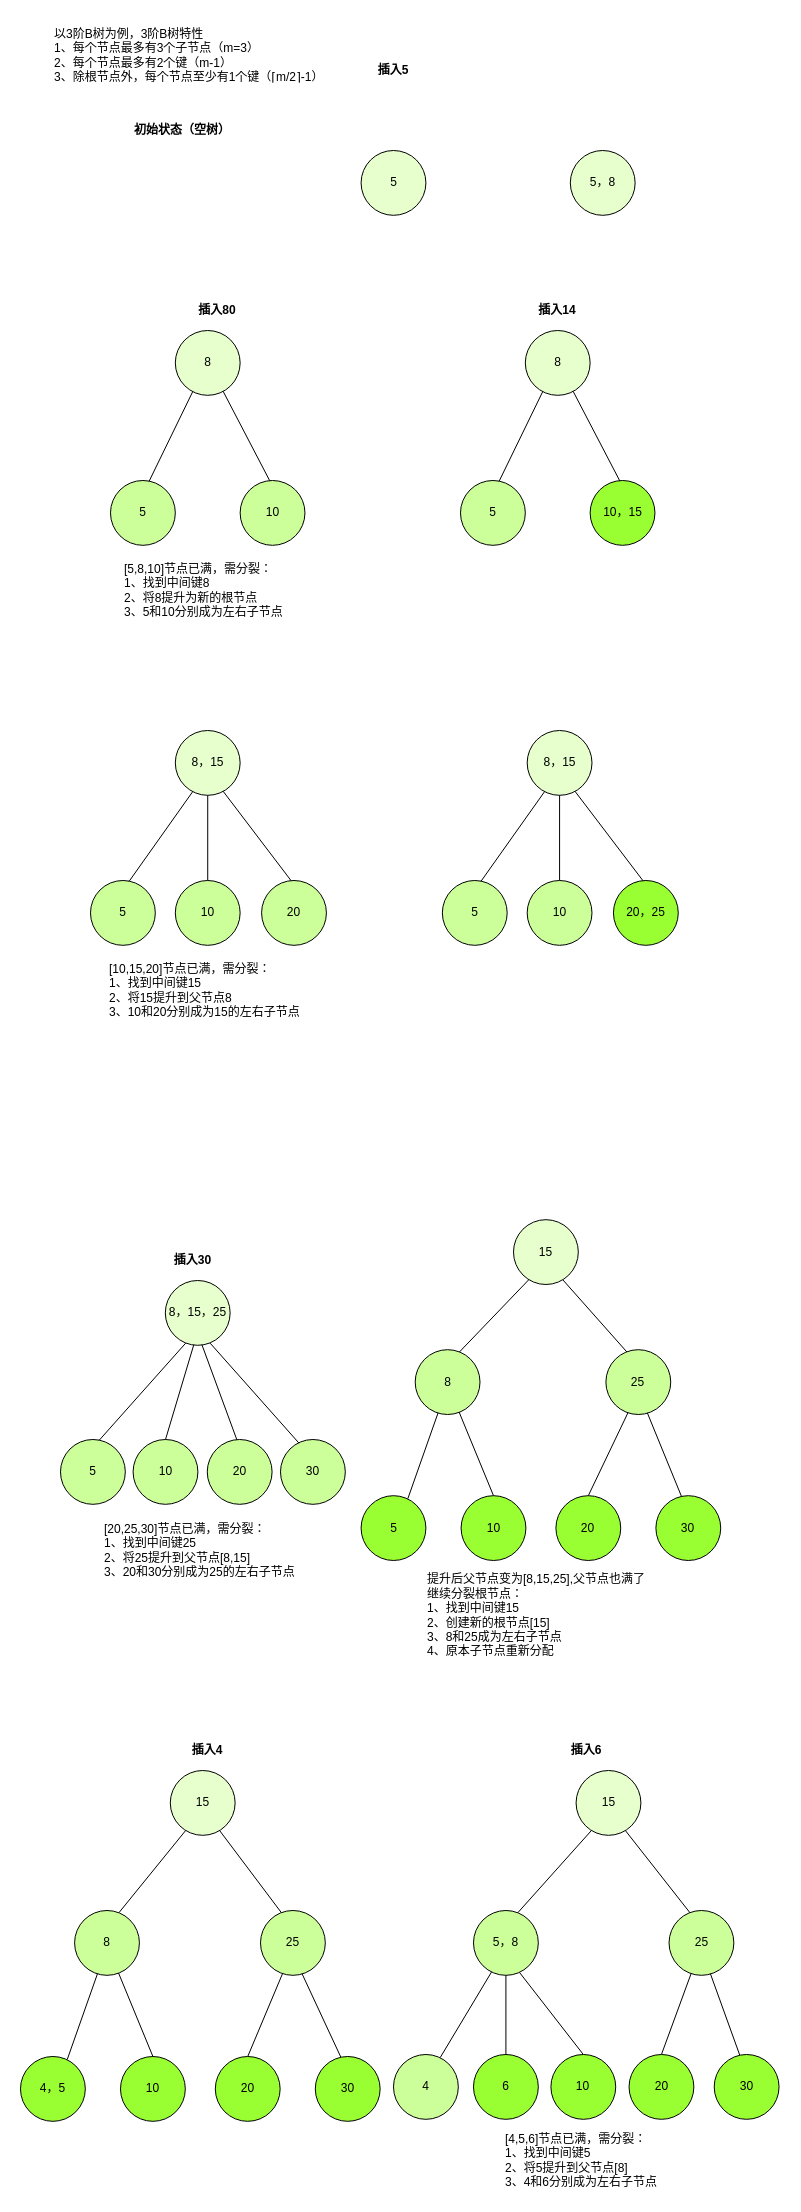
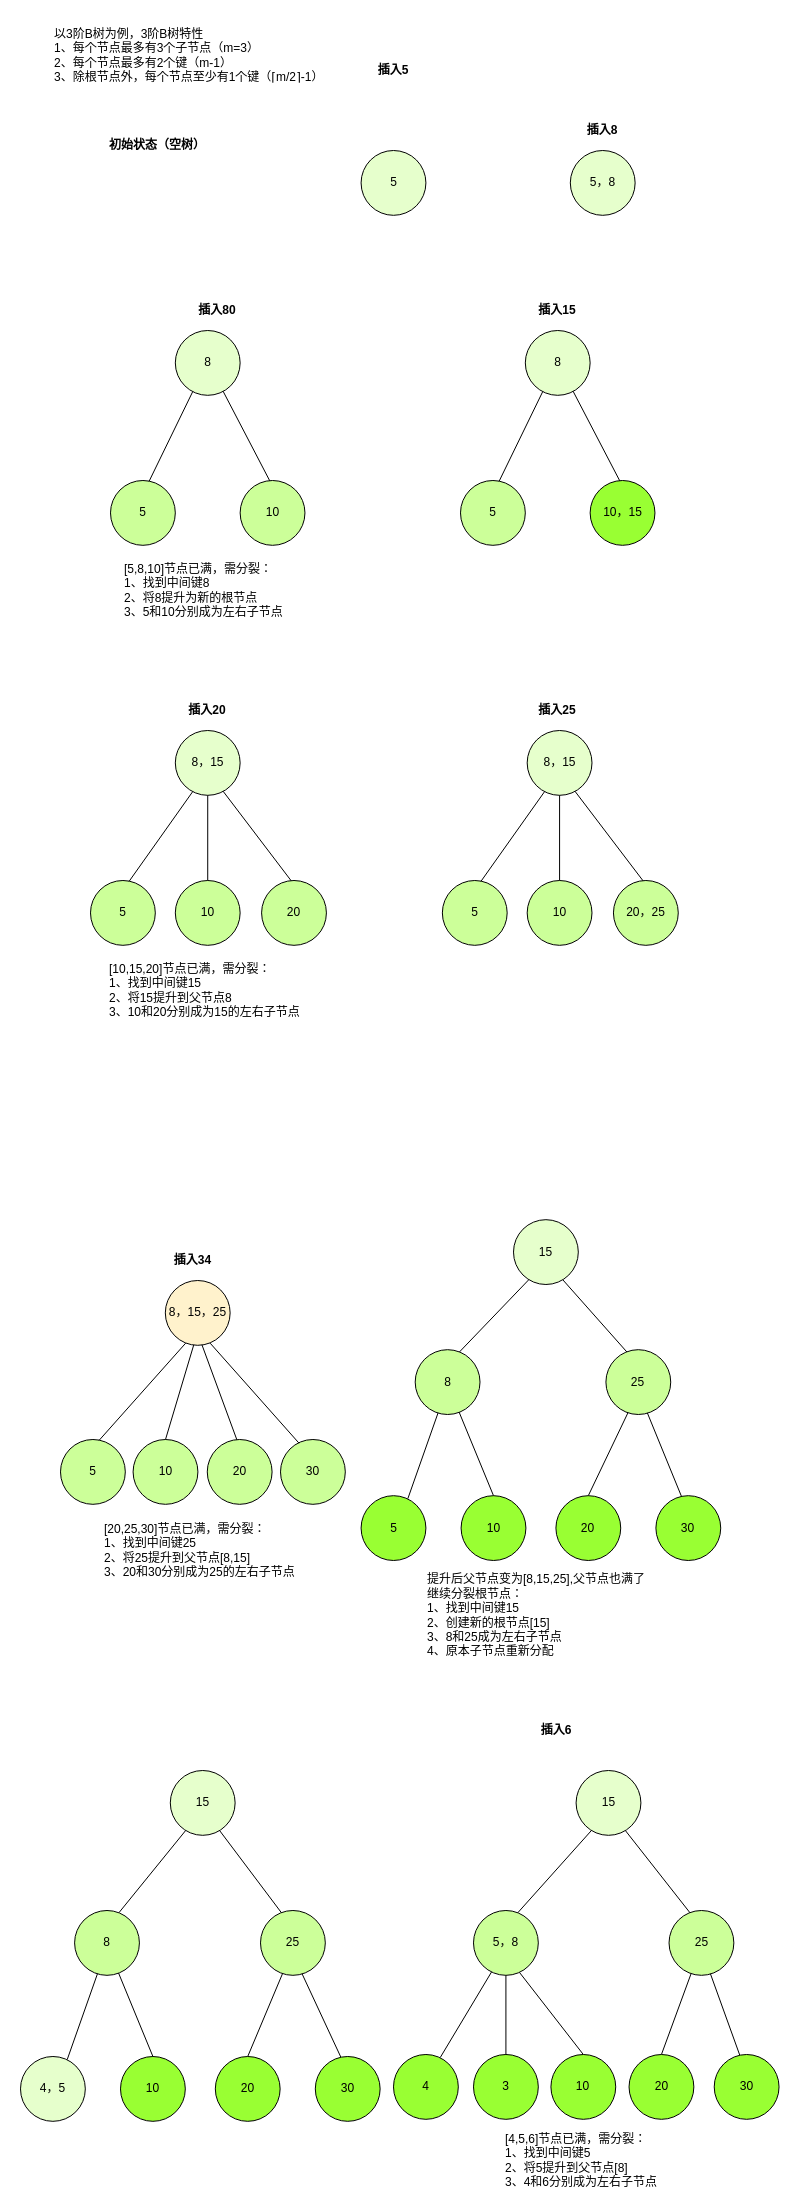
node "初始状态（空树）": moved (183, 131) -> (158, 146)
node "插入8": added
node "插入14": label "插入14" -> "插入15"
node "插入20": added
node "插入25": added
node "20，25": fillcolor #99ff33 -> #ccff99
node "插入30": label "插入30" -> "插入34"
node "8，15，25": fillcolor #e6ffcc -> #fff2cc
node "插入4": removed
node "插入6": moved (586, 1751) -> (556, 1731)
node "4": fillcolor #ccff99 -> #99ff33
node "6": label "6" -> "3"
node "4，5": fillcolor #99ff33 -> #e6ffcc
